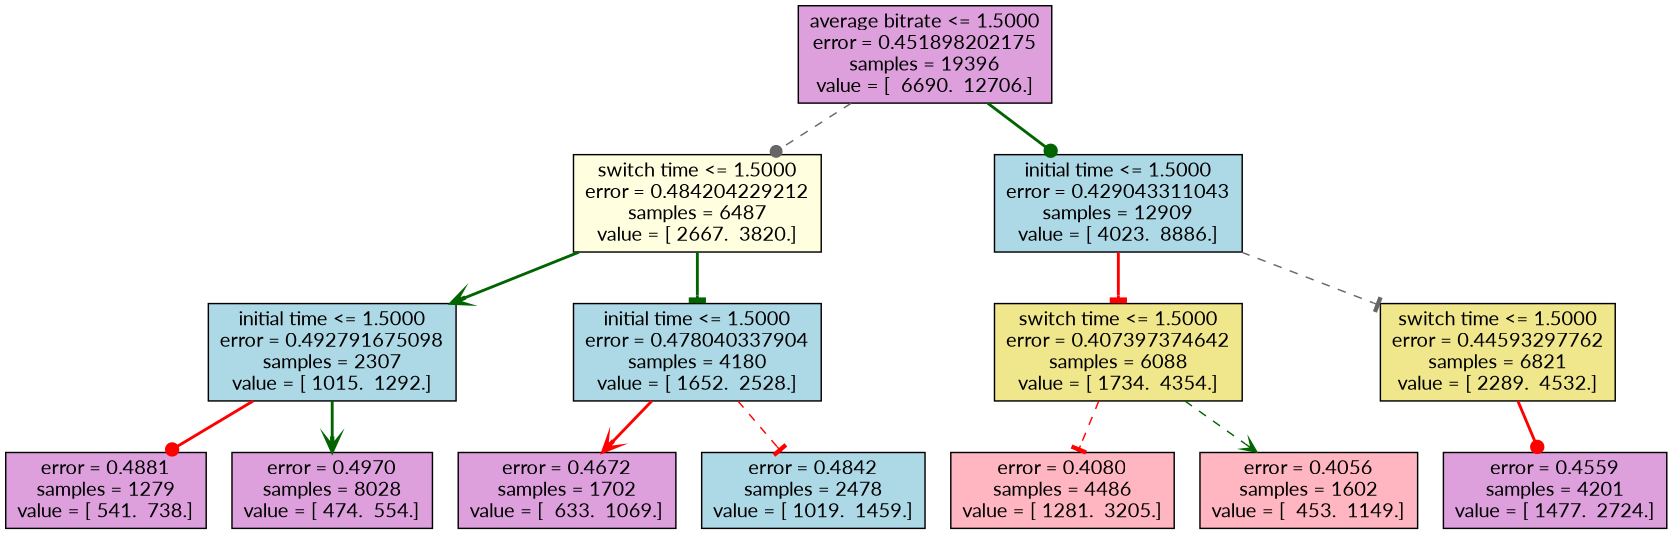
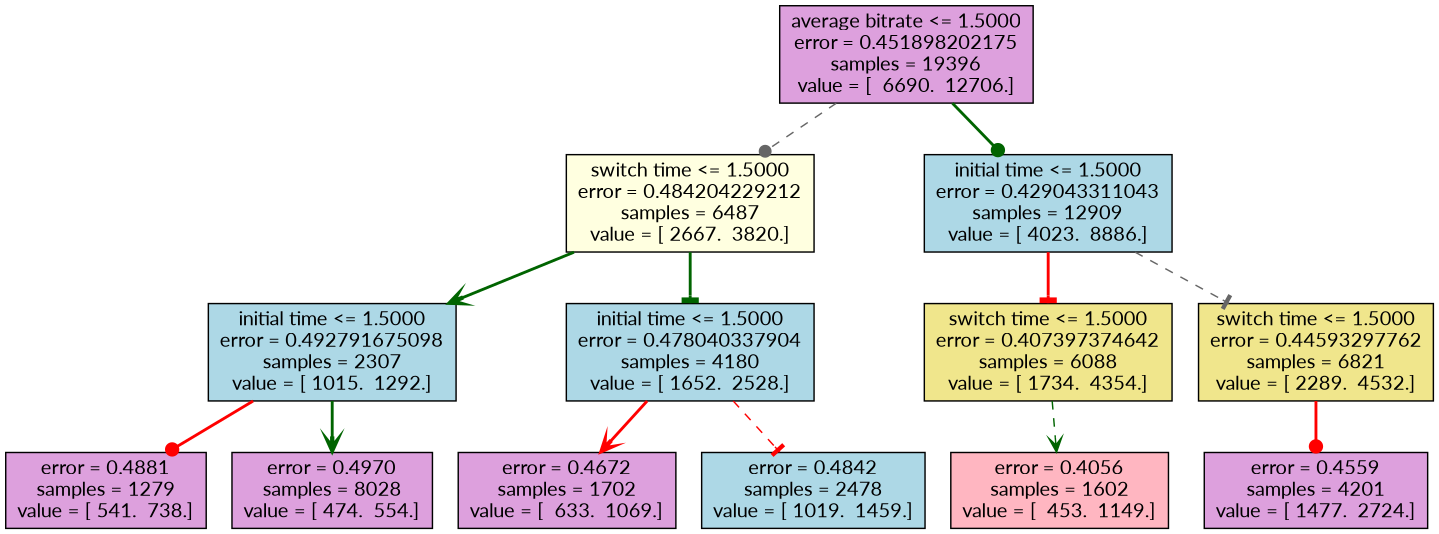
node "error = 0.4080 samples = 4486 value = [ 1281.  3205.]": removed
